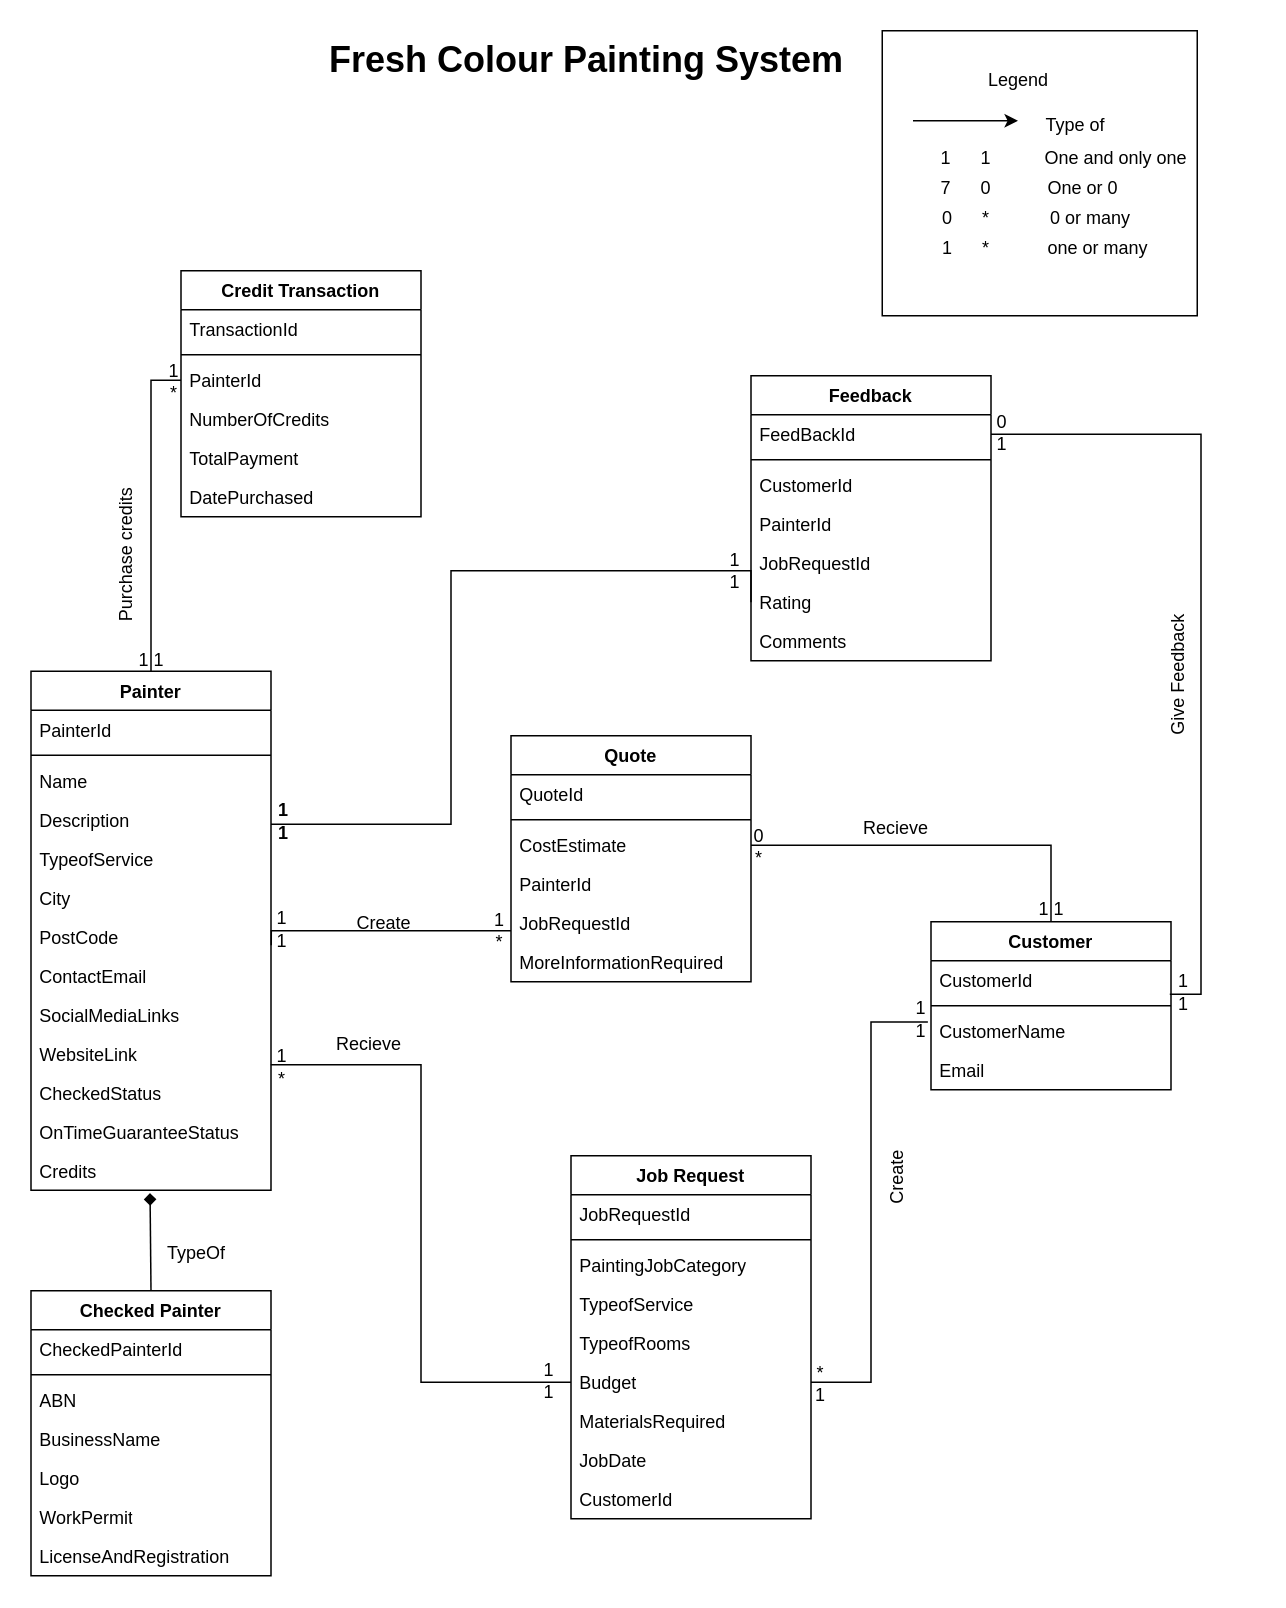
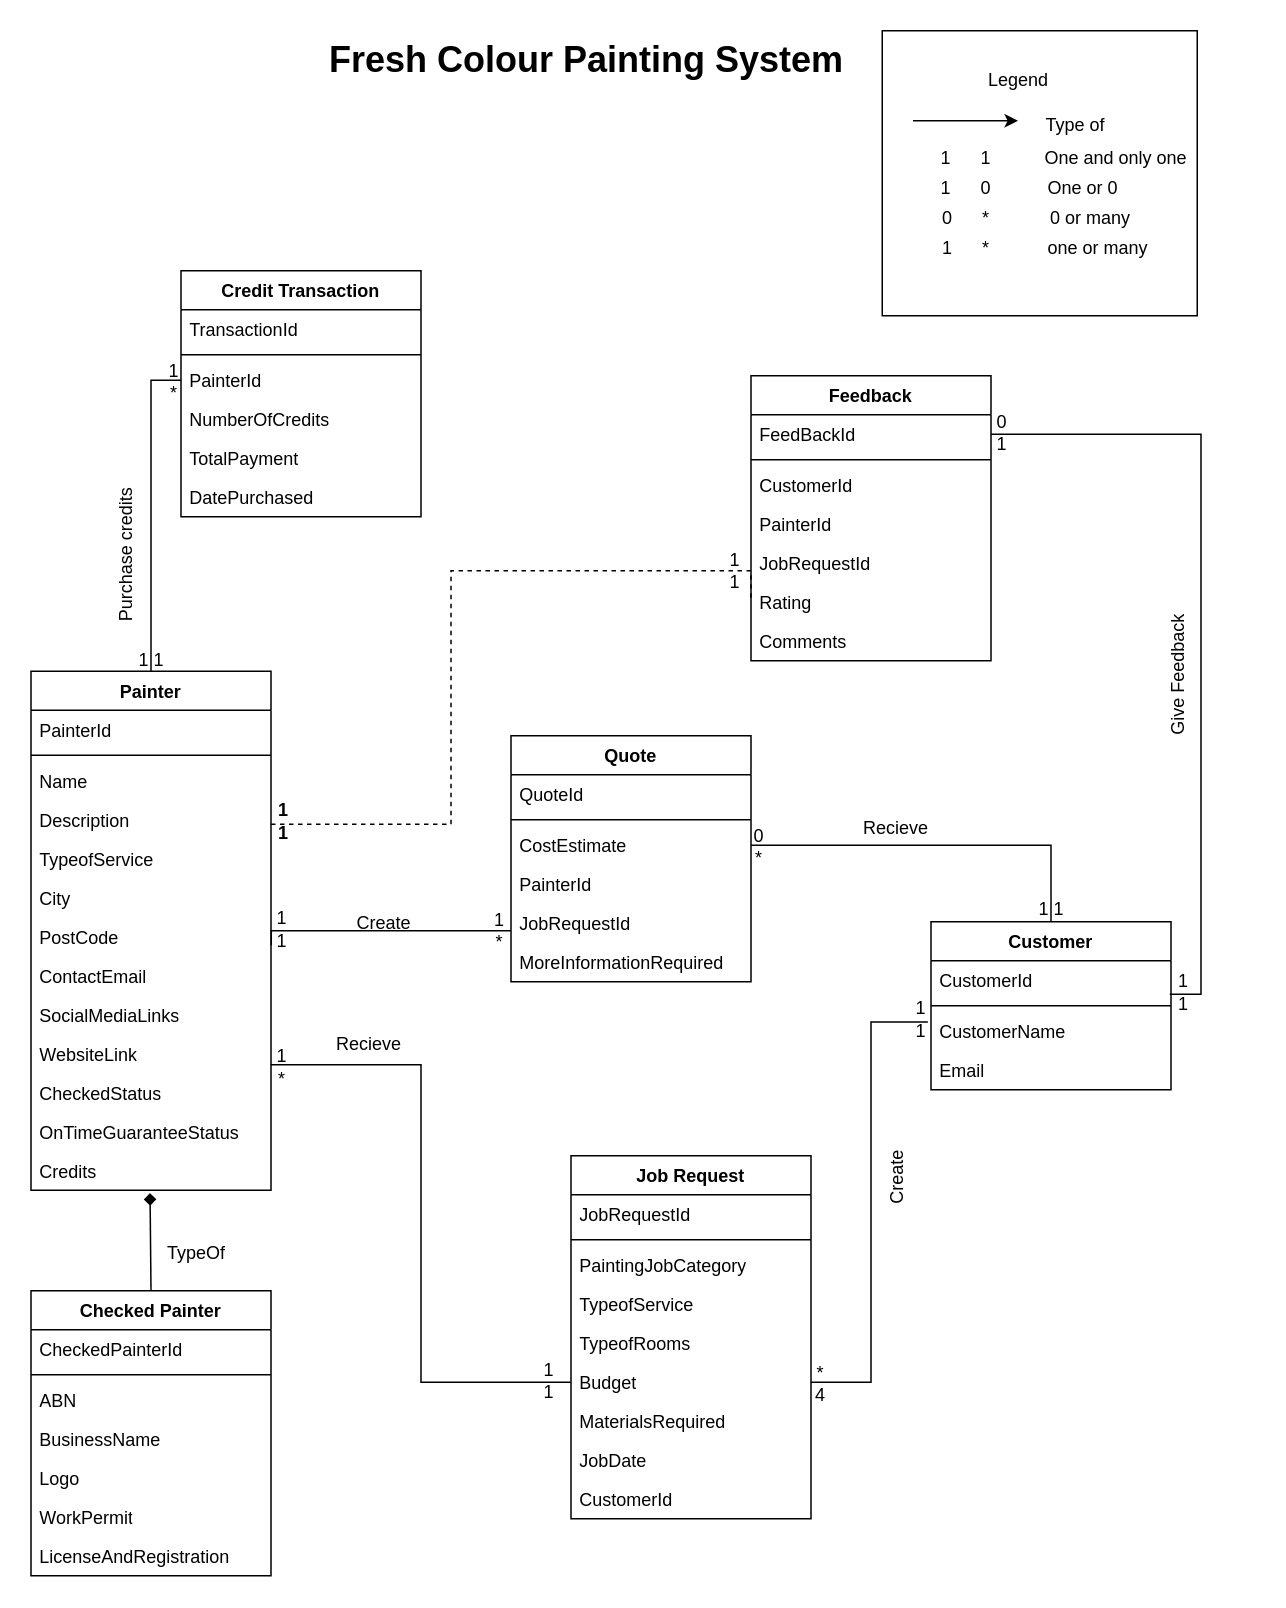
node "7 0": label "7 0" -> "1 0"
edge "Rating" -- "Description": style solid -> dashed
node "* 1": label "* 1" -> "* 4"
